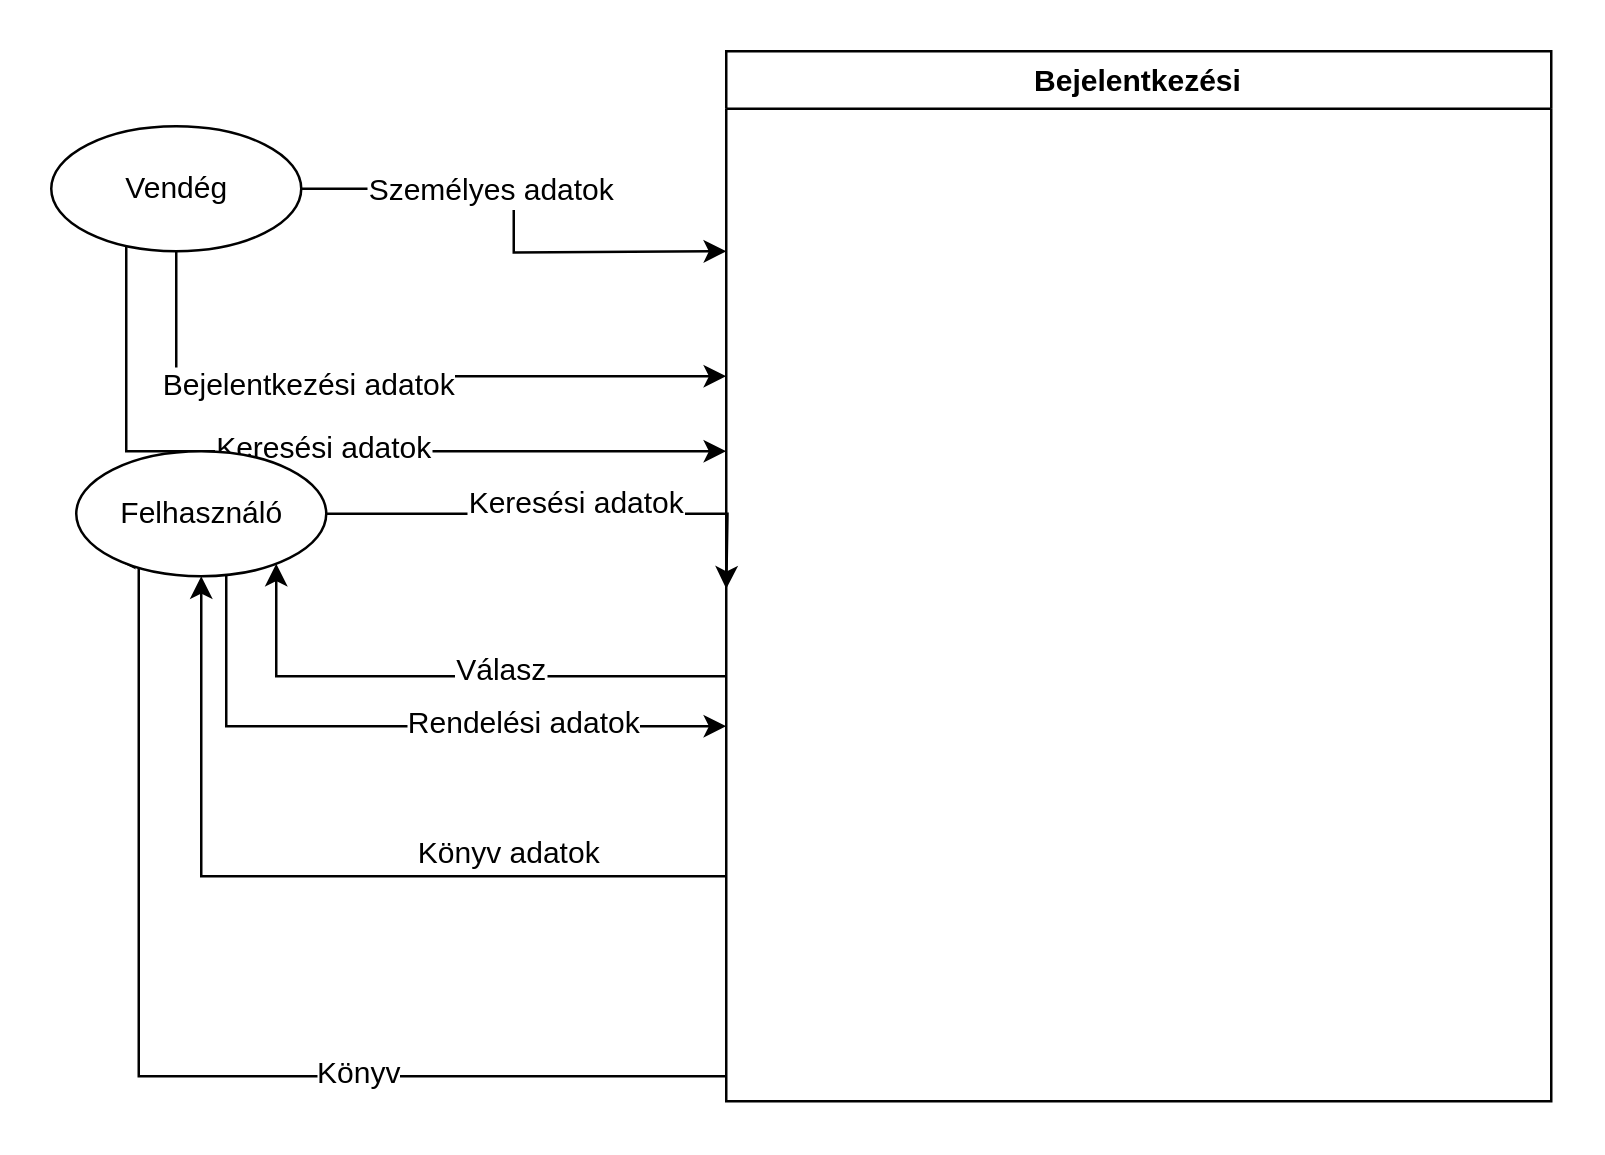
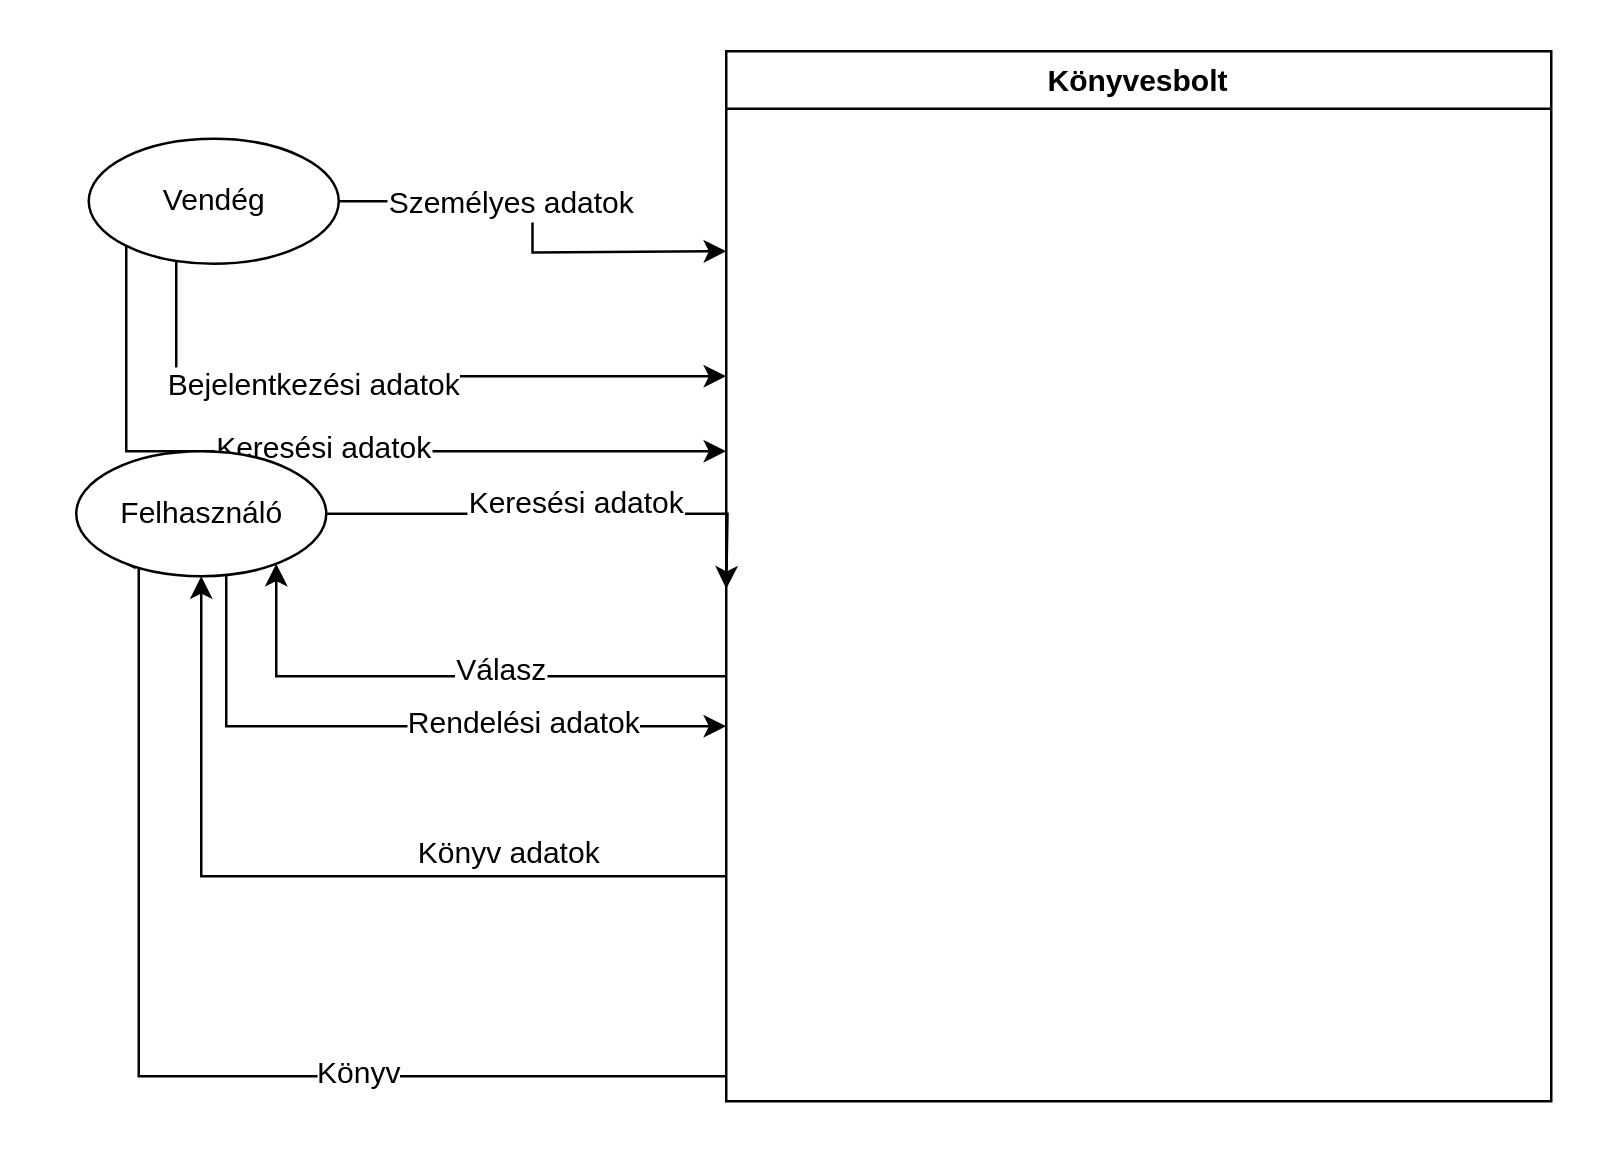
node "Bejelentkezési": label "Bejelentkezési" -> "Könyvesbolt"
node "Vendég": moved (176, 189) -> (214, 201)
